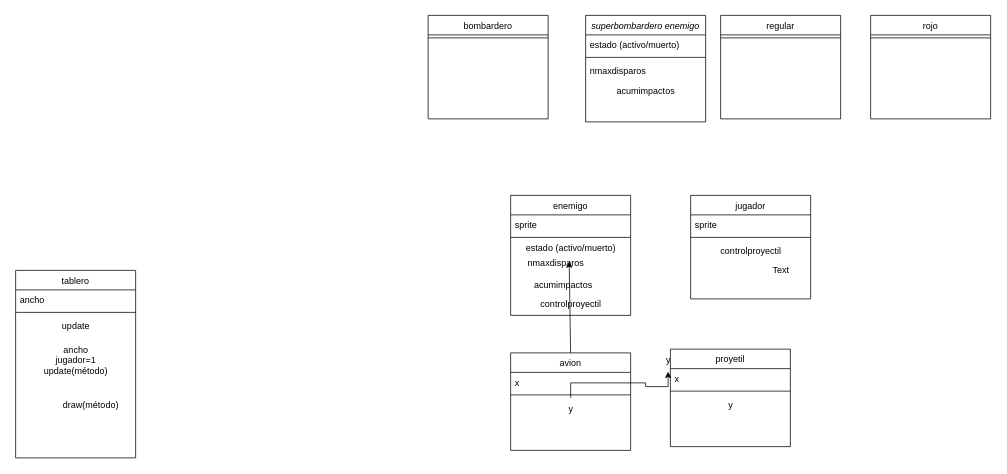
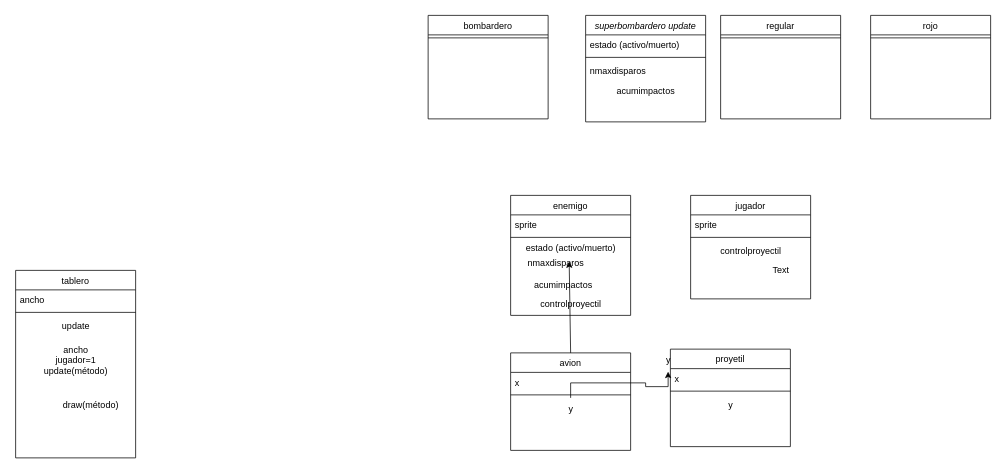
node "superbombardero enemigo": label "superbombardero enemigo" -> "superbombardero update"
